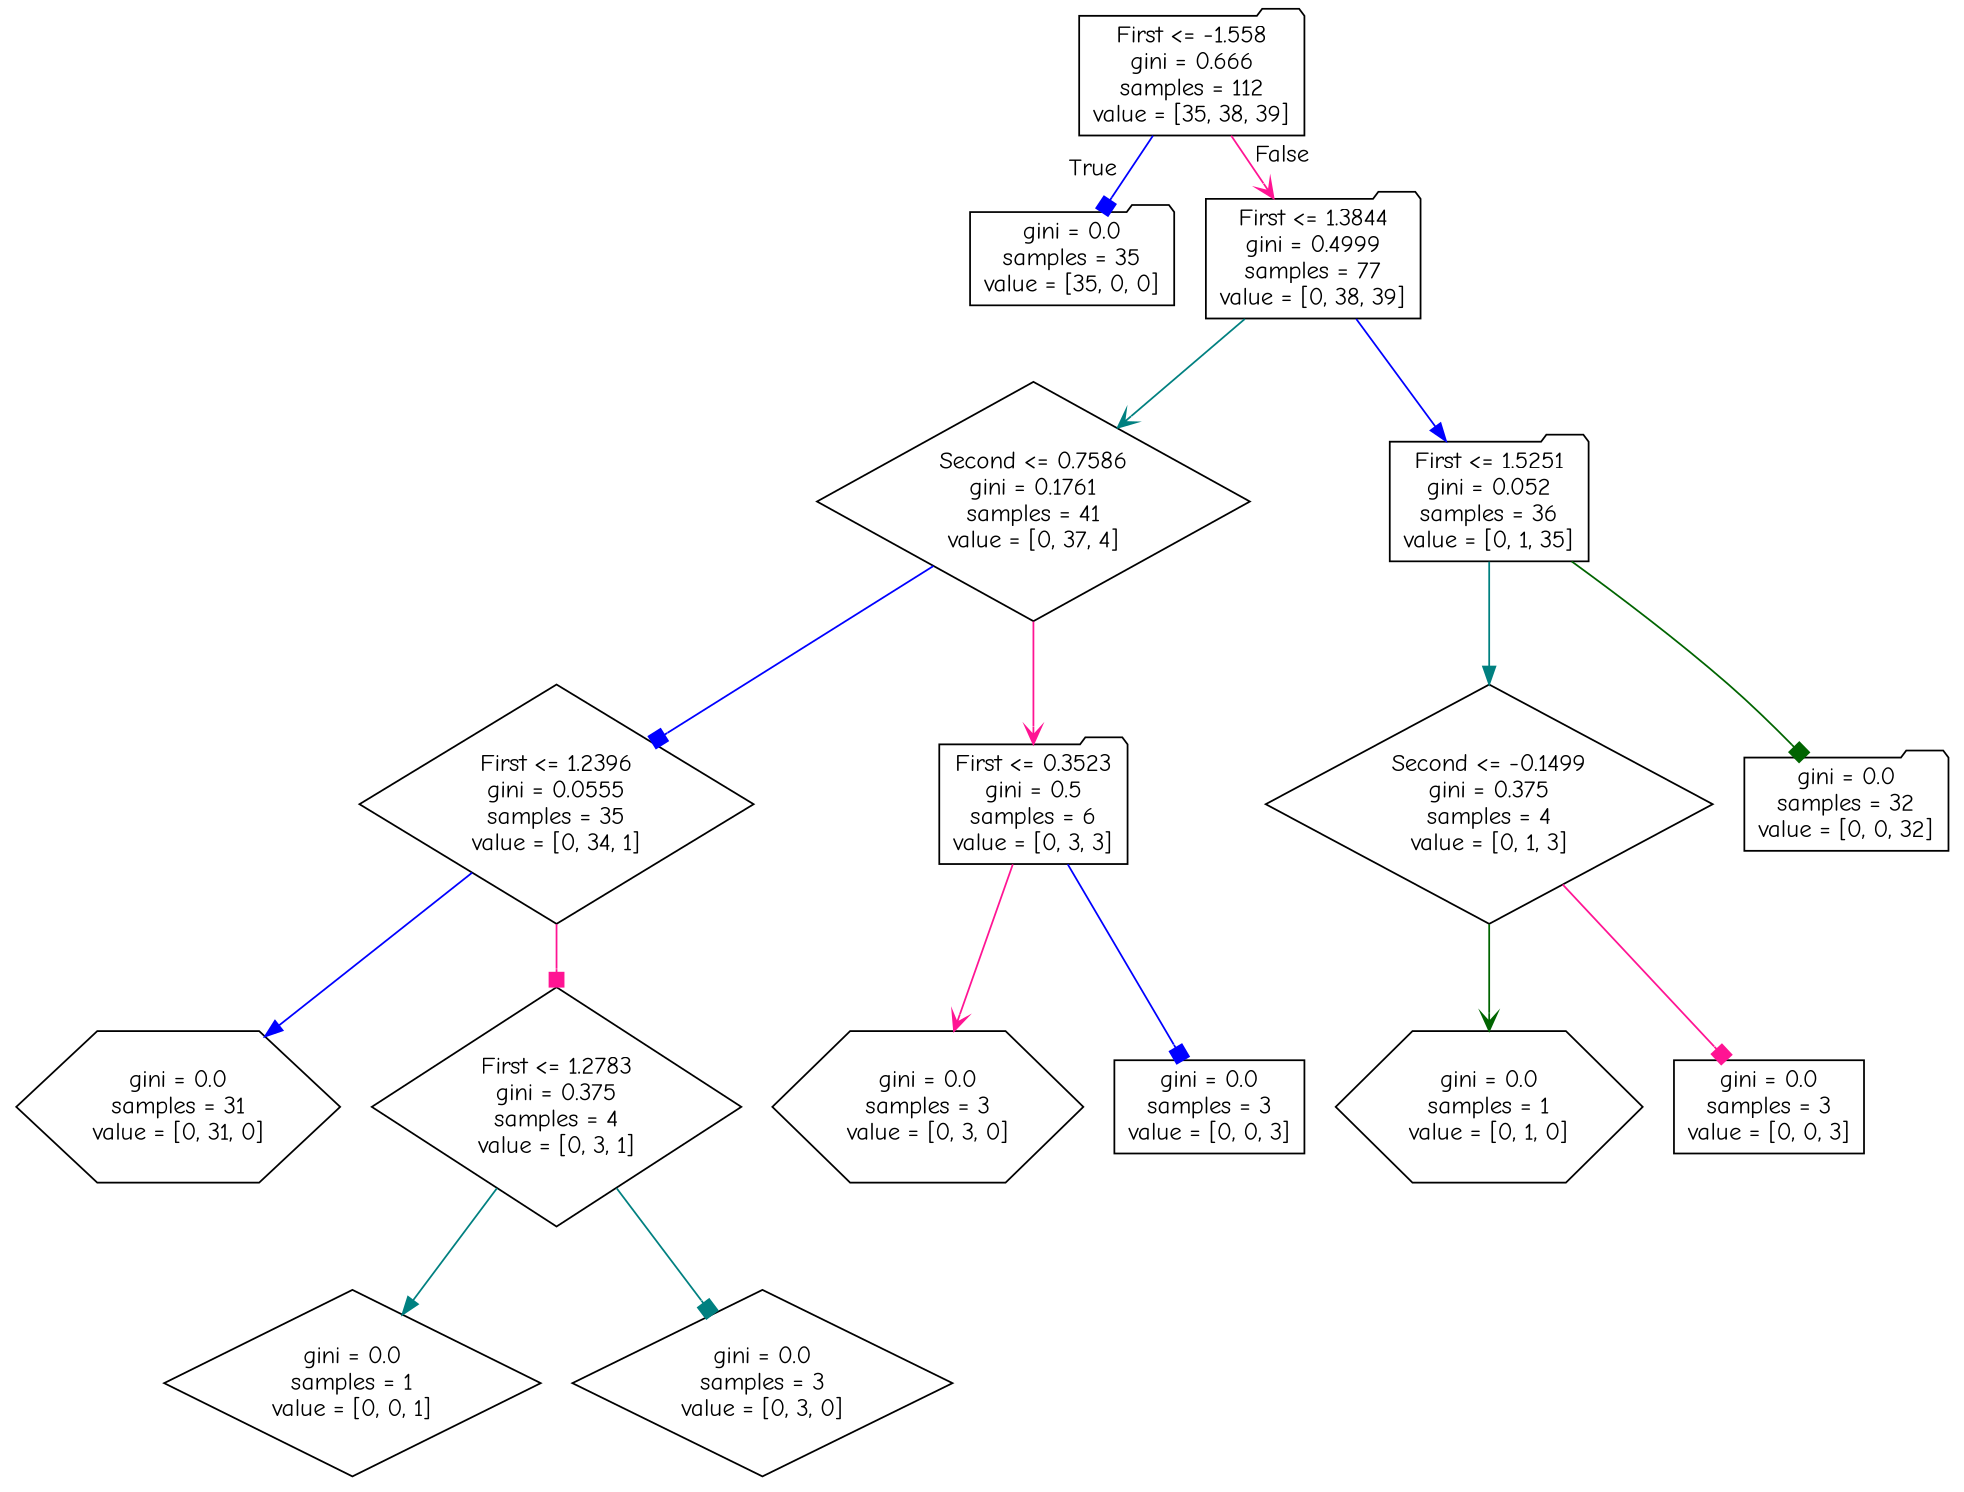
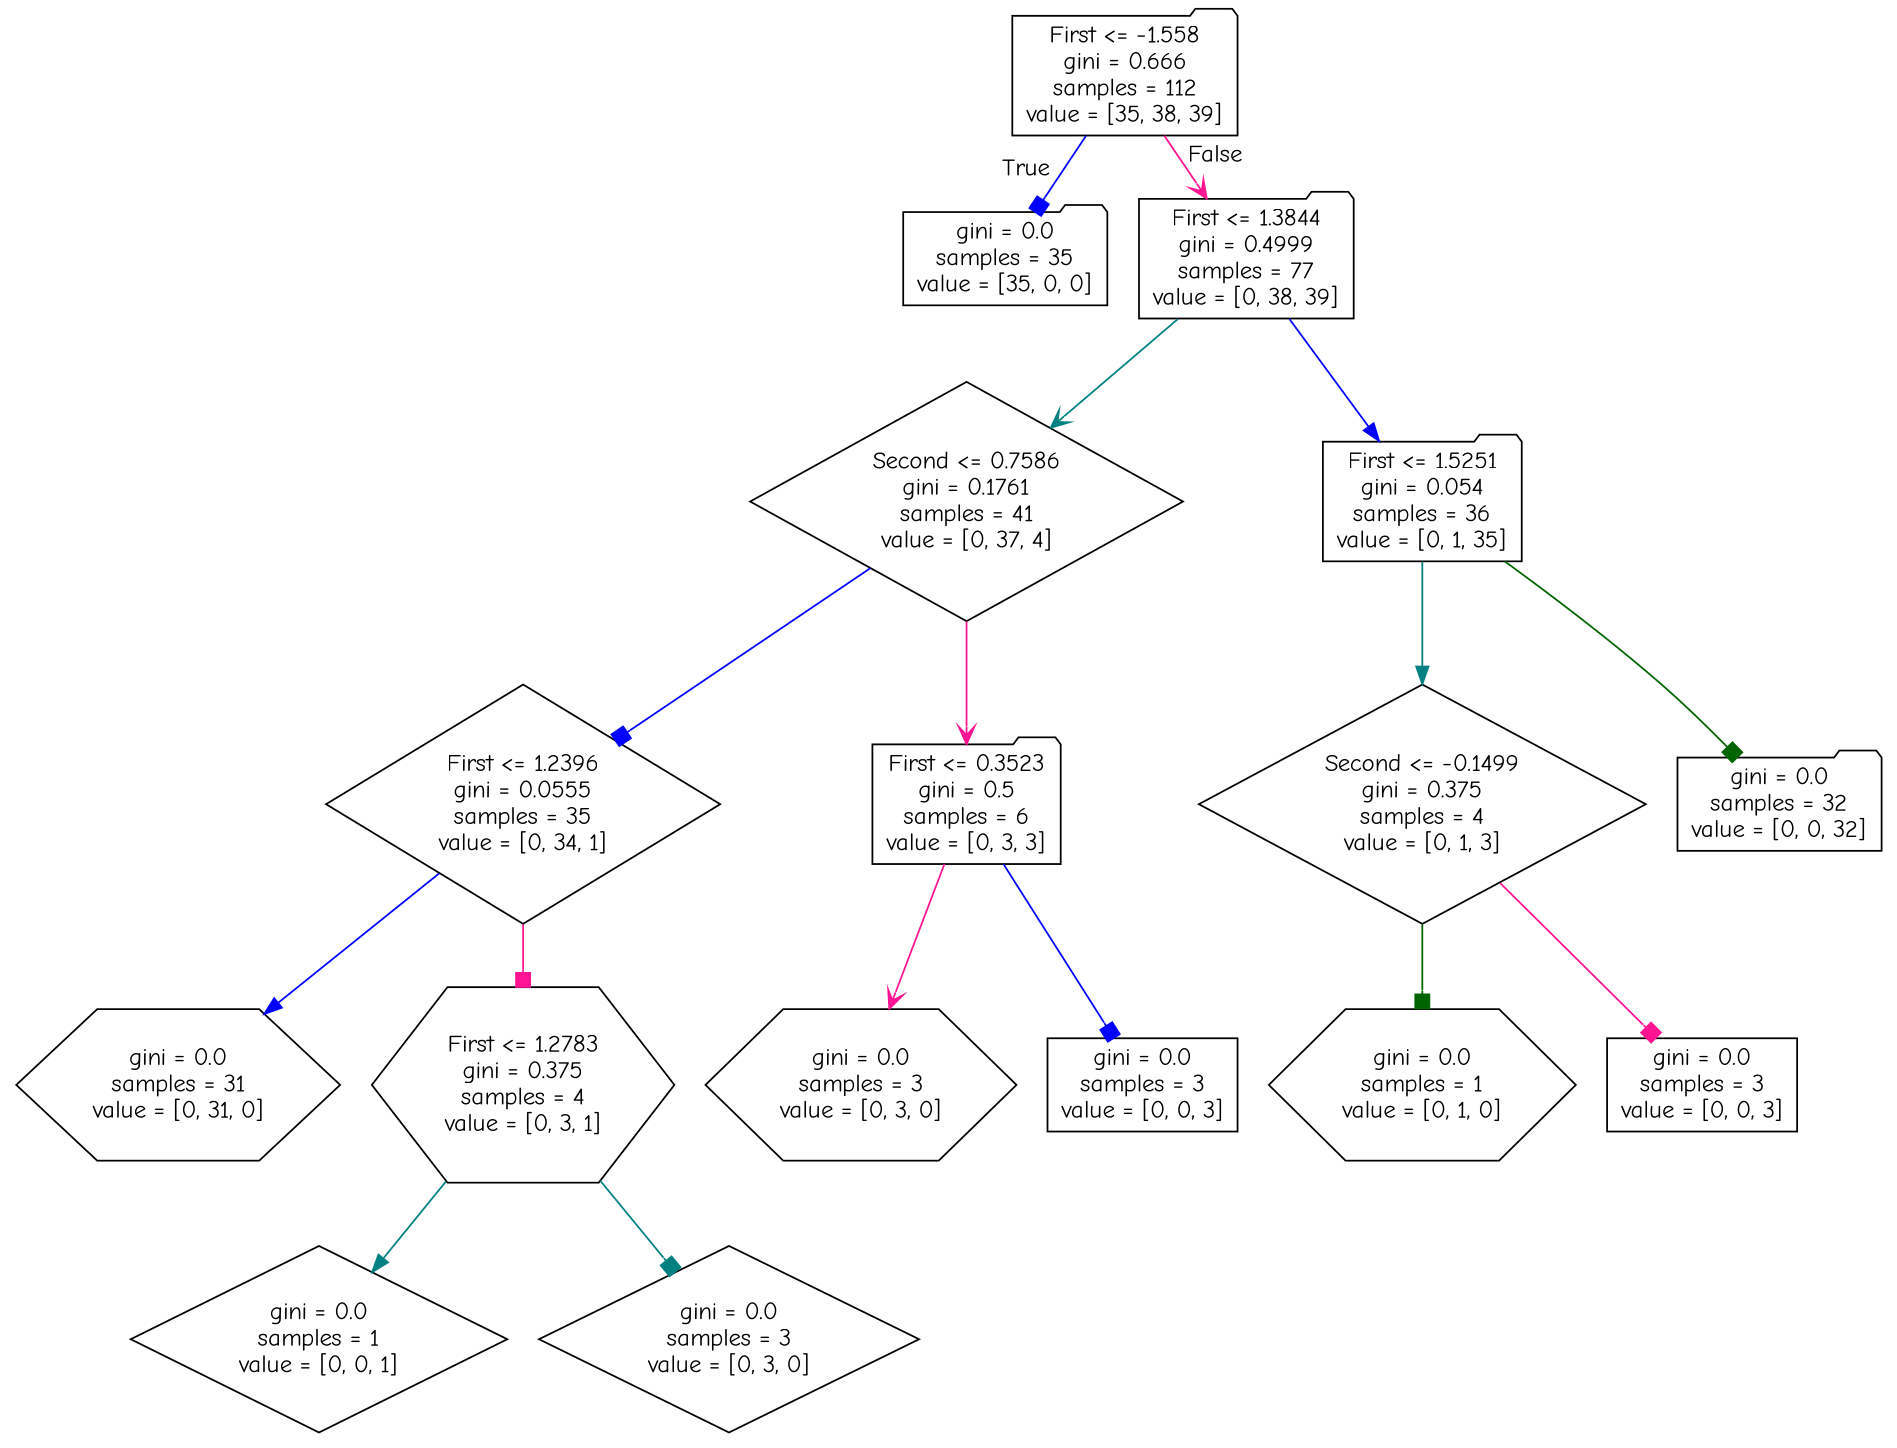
node "First <= 1.5251 gini = 0.052 samples = 36 value = [0, 1, 35]": label "First <= 1.5251 gini = 0.052 samples = 36 value = [0, 1, 35]" -> "First <= 1.5251 gini = 0.054 samples = 36 value = [0, 1, 35]"
edge "Second <= -0.1499 gini = 0.375 samples = 4 value = [0, 1, 3]" -> "gini = 0.0 samples = 1 value = [0, 1, 0]": arrowhead vee -> box
node "First <= 1.2783 gini = 0.375 samples = 4 value = [0, 3, 1]": shape diamond -> hexagon
